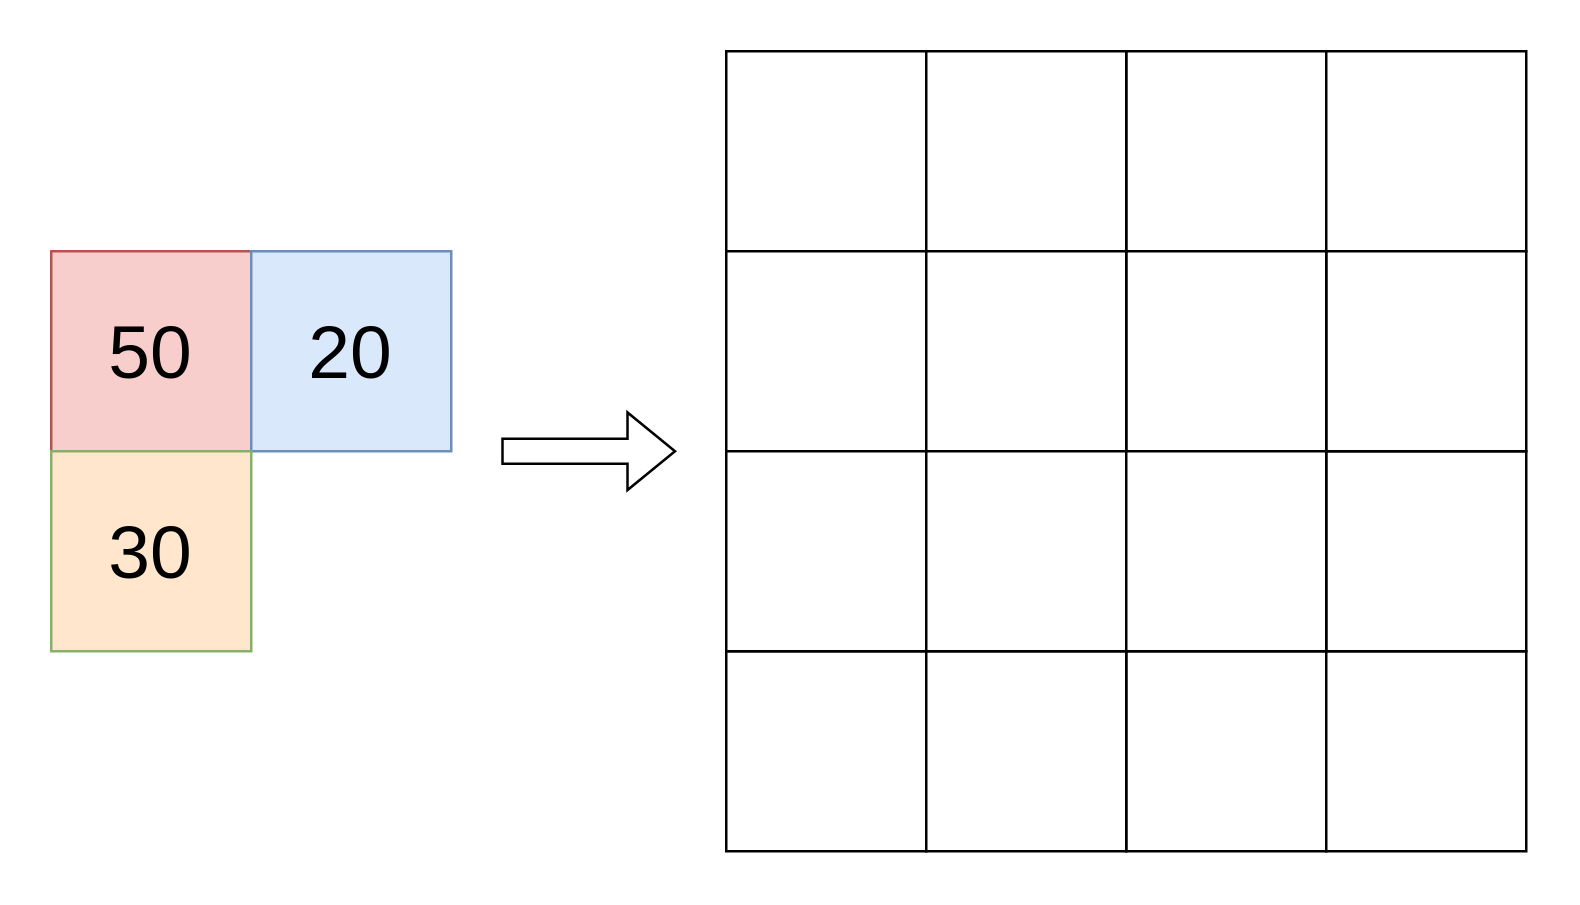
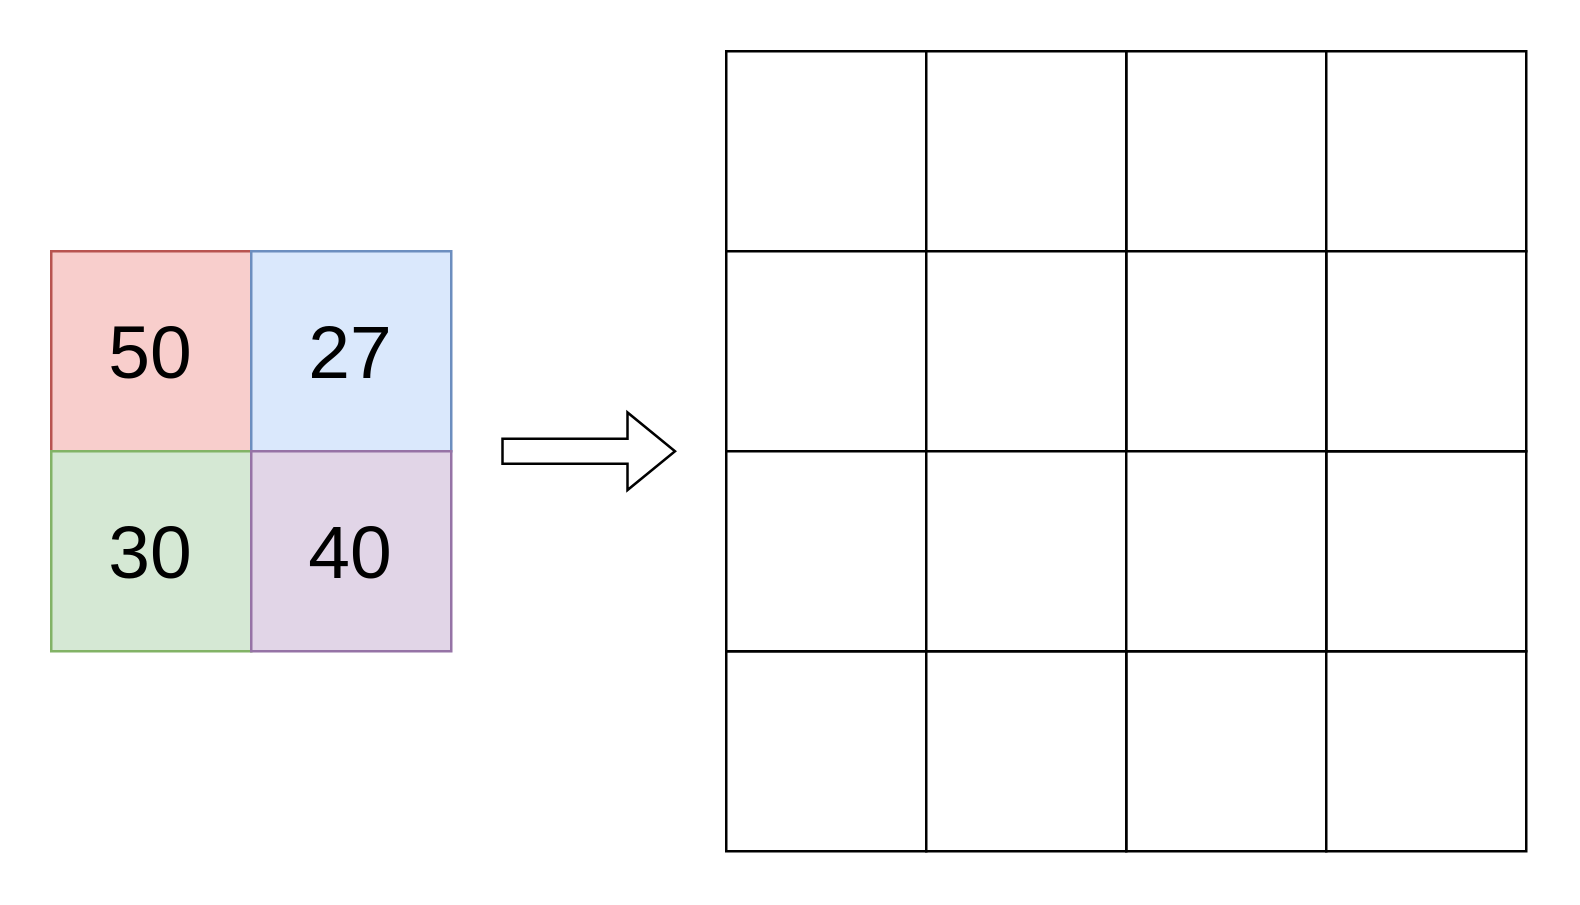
node "20": label "20" -> "27"
node "30": fillcolor #ffe6cc -> #d5e8d4
node "40": added
